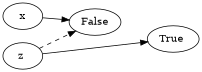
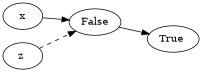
edge "z" -> "True": now "False" -> "True"
